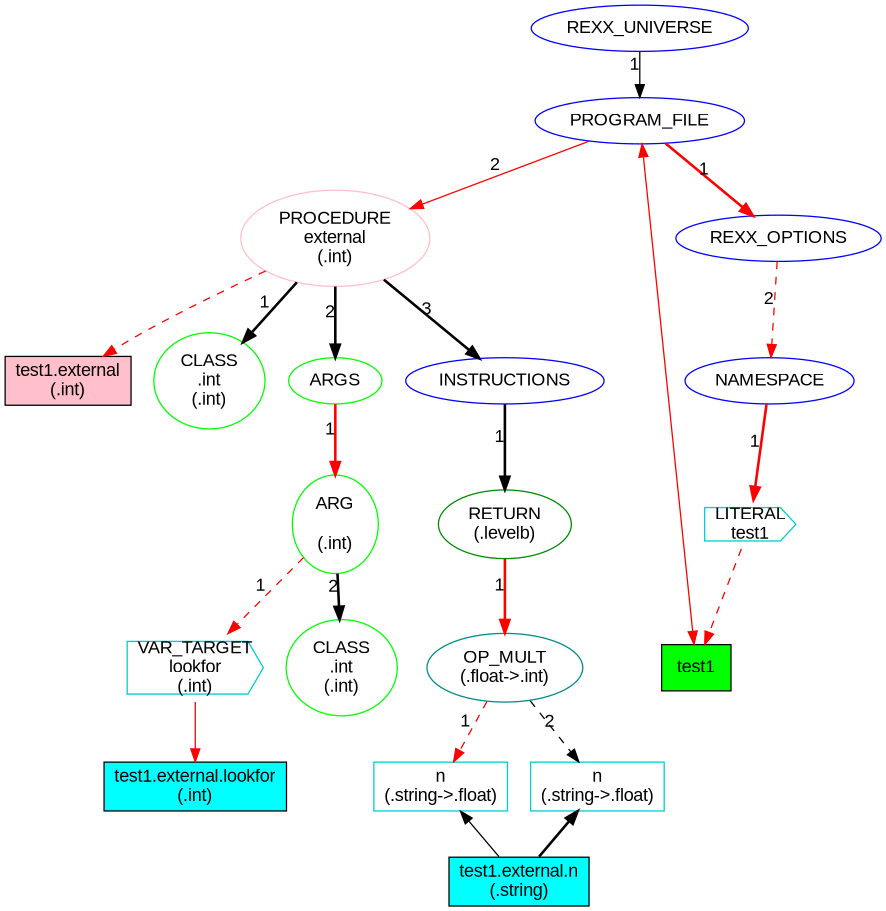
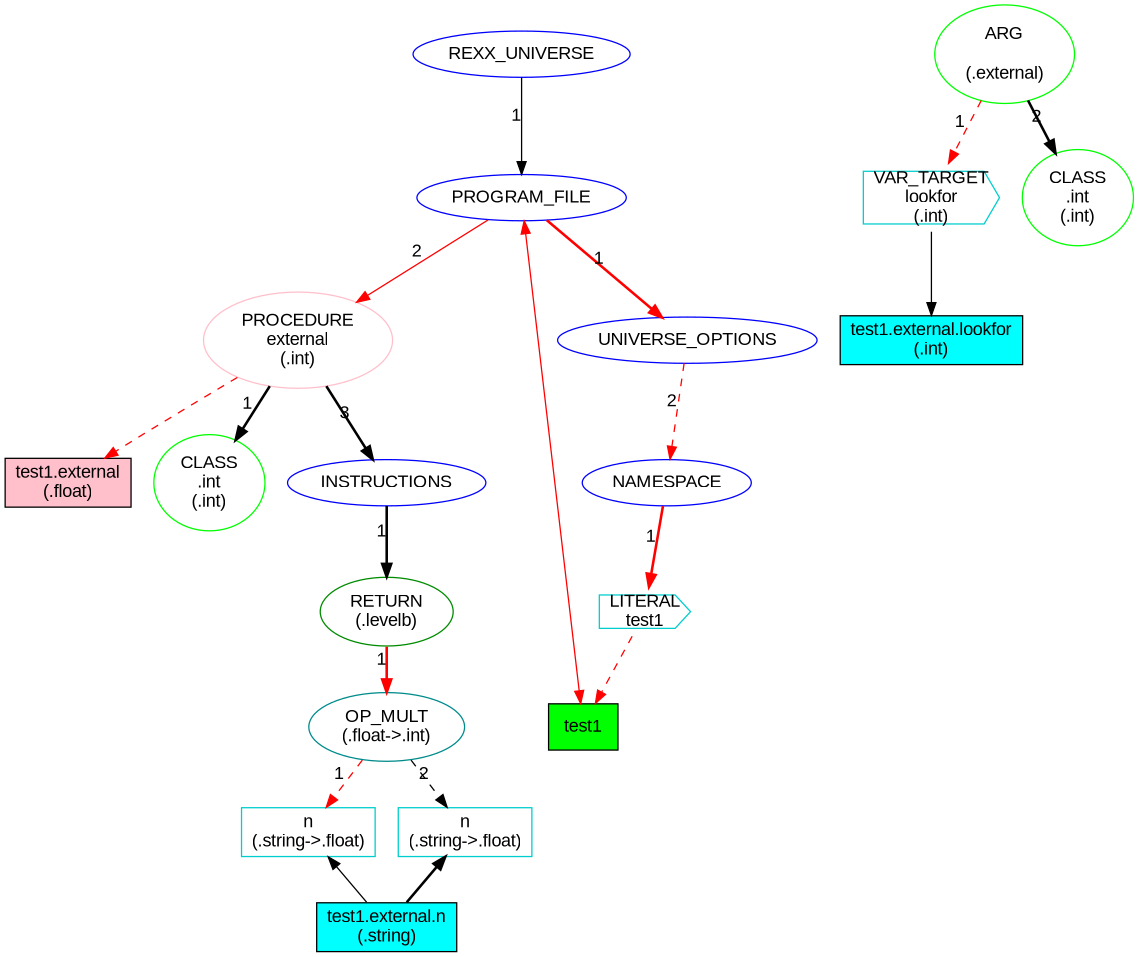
node "REXX_OPTIONS": label "REXX_OPTIONS" -> "UNIVERSE_OPTIONS"
node "test1.external (.int)": label "test1.external (.int)" -> "test1.external (.float)"
node "ARGS": removed
node "ARG (.int)": label "ARG (.int)" -> "ARG (.external)"
edge "VAR_TARGET lookfor (.int)" -> "test1.external.lookfor (.int)": color red -> black
